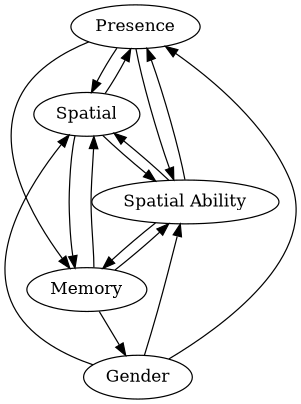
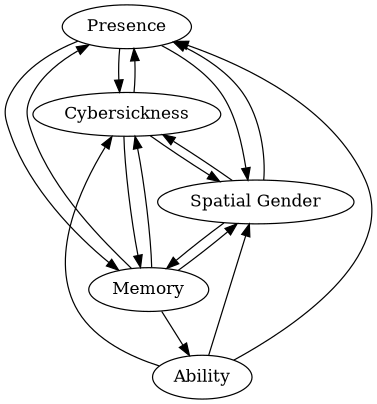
node "Spatial": label "Spatial" -> "Cybersickness"
edge "Memory" -> "Presence": added
node "Spatial Ability": label "Spatial Ability" -> "Spatial Gender"
node "Gender": label "Gender" -> "Ability"
